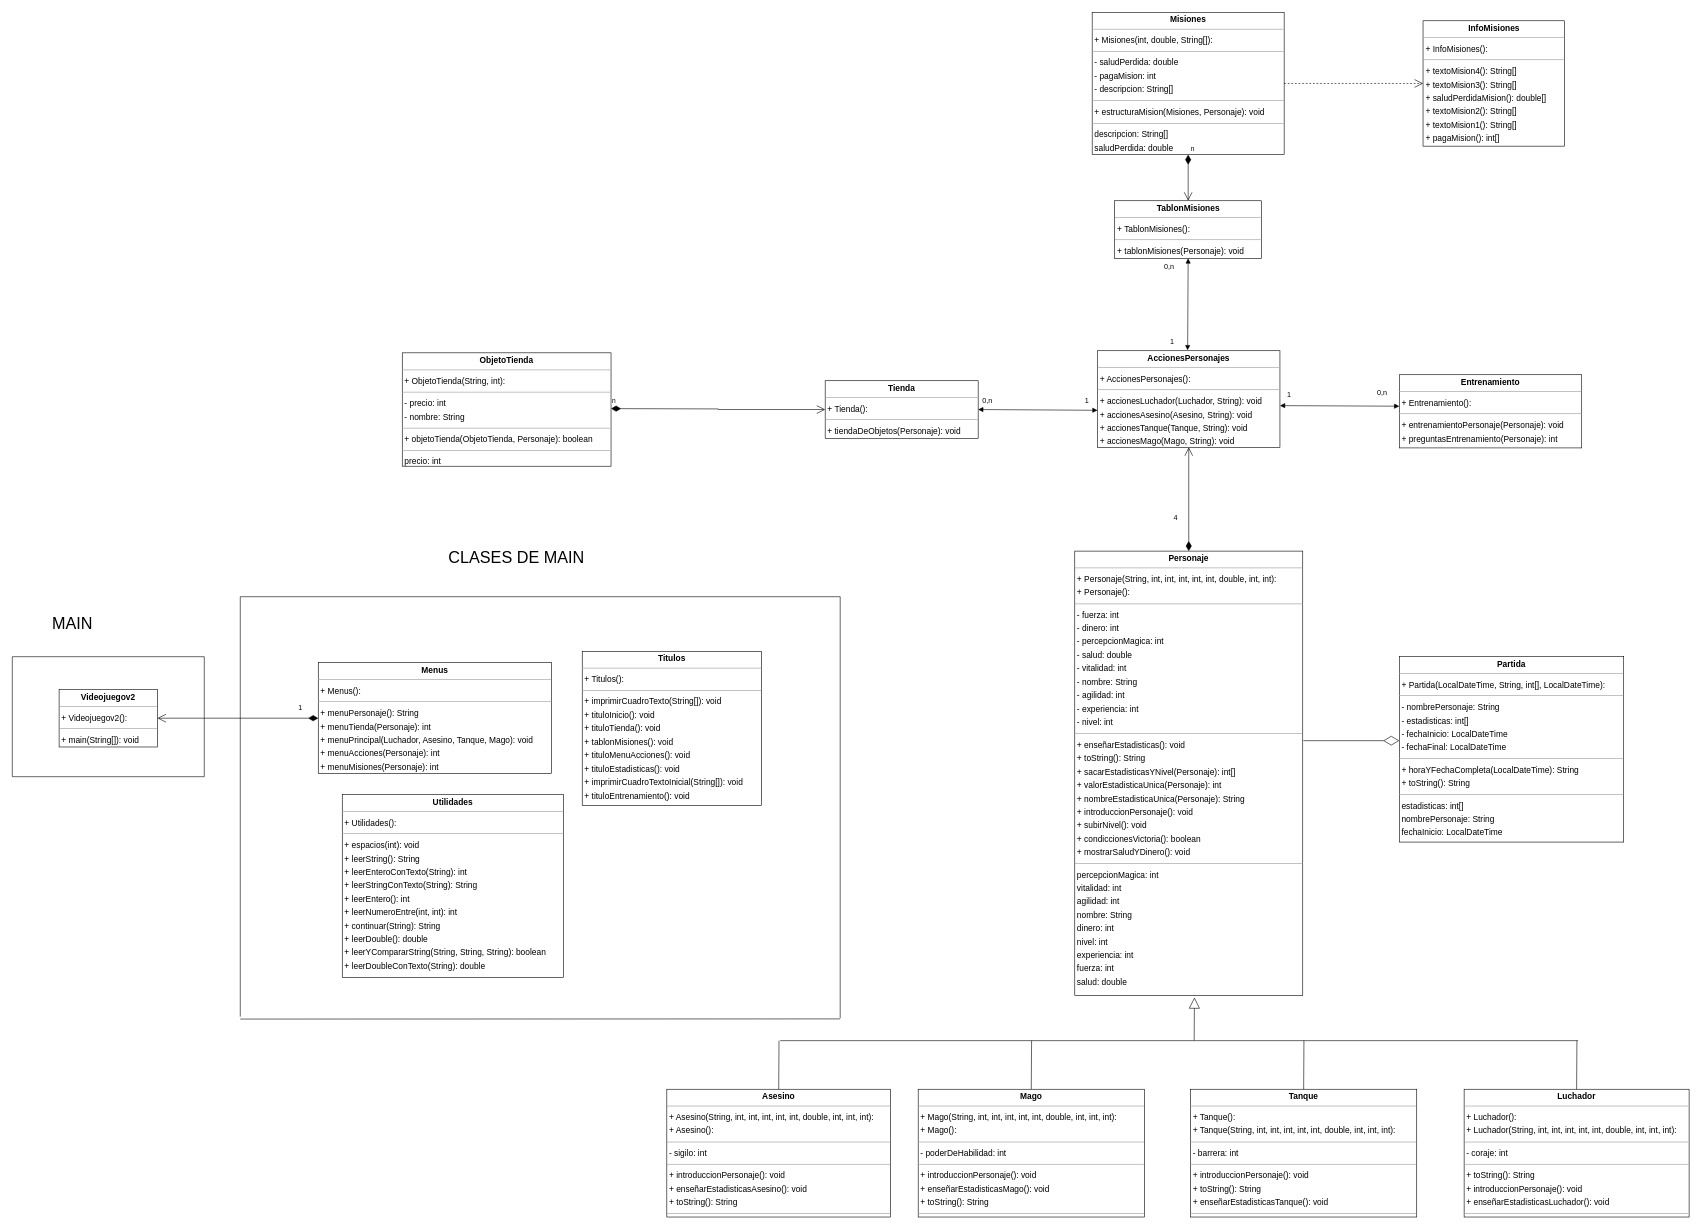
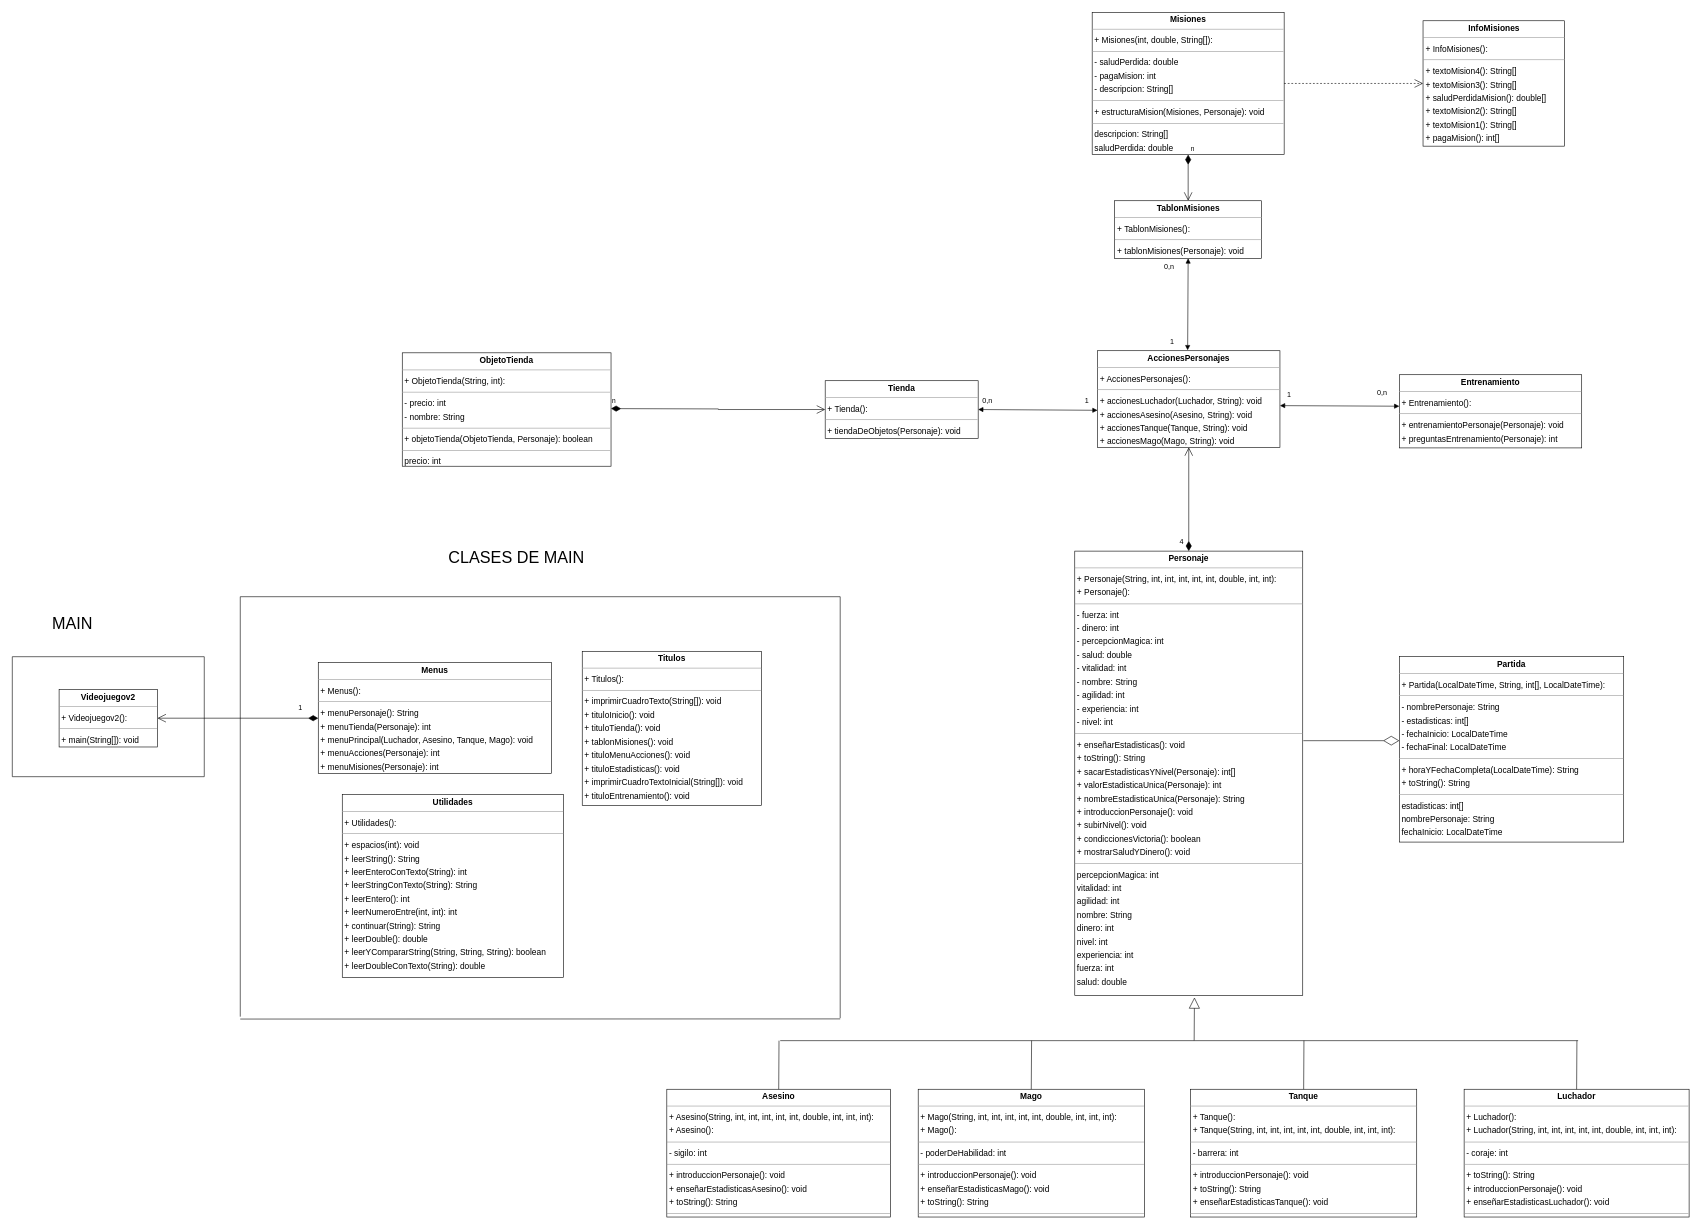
node "4": moved (1176, 518) -> (1182, 542)
